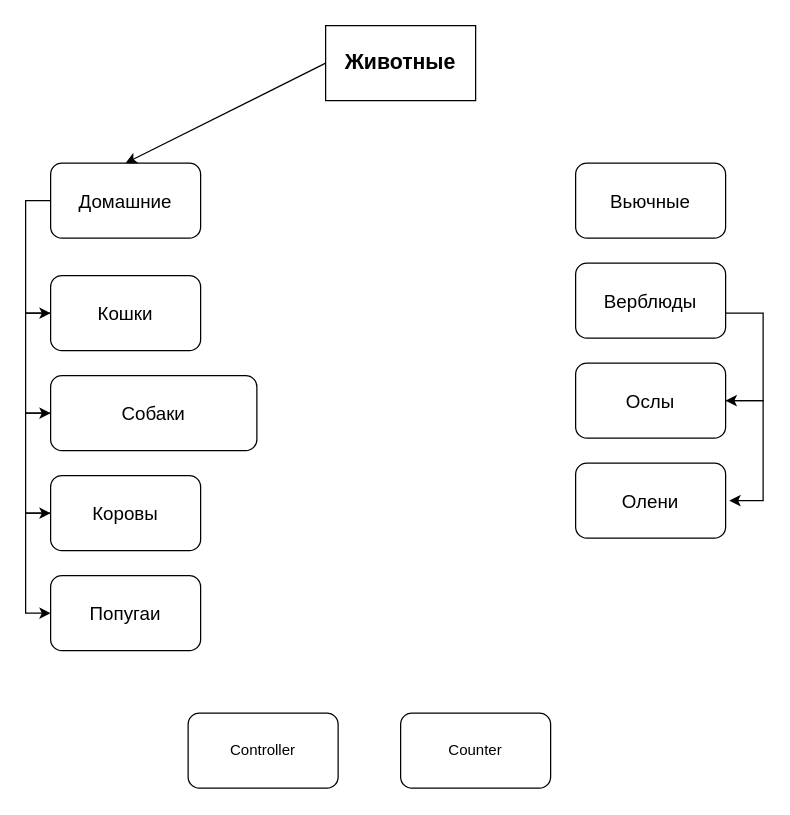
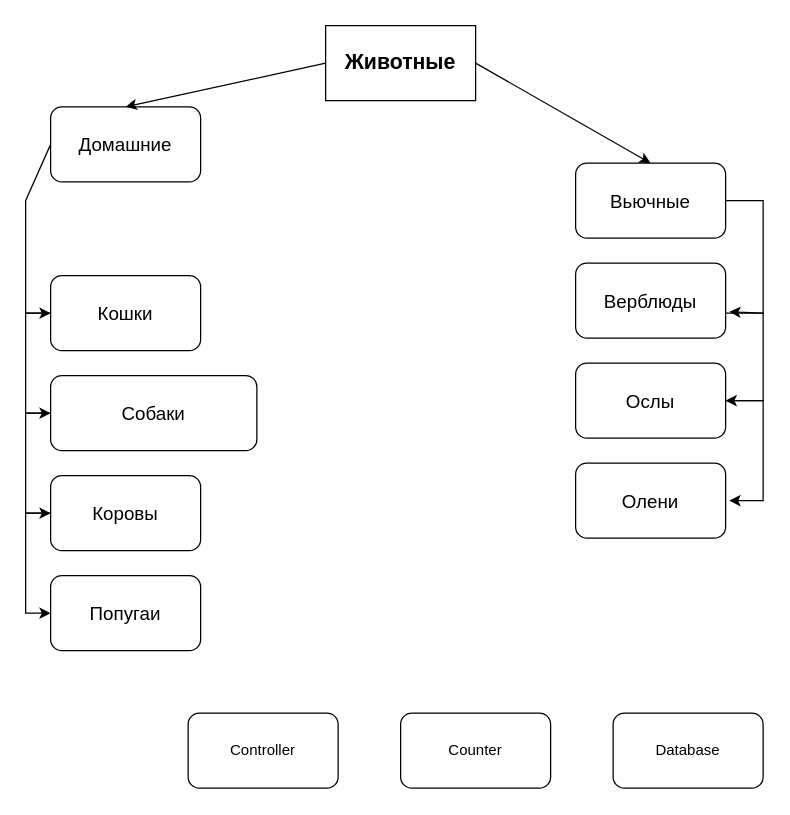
edge "Животные" -> "Вьючные": added
node "Домашние": moved (126, 201) -> (126, 144)
edge "Вьючные" -> "Верблюды": added
node "Database": added
